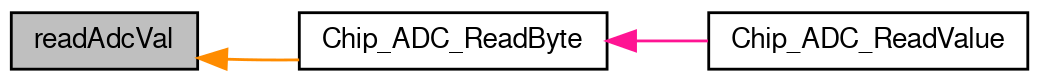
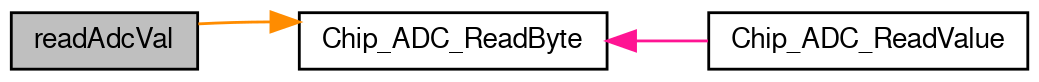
edge "Chip_ADC_ReadByte" -> "readAdcVal": reversed
